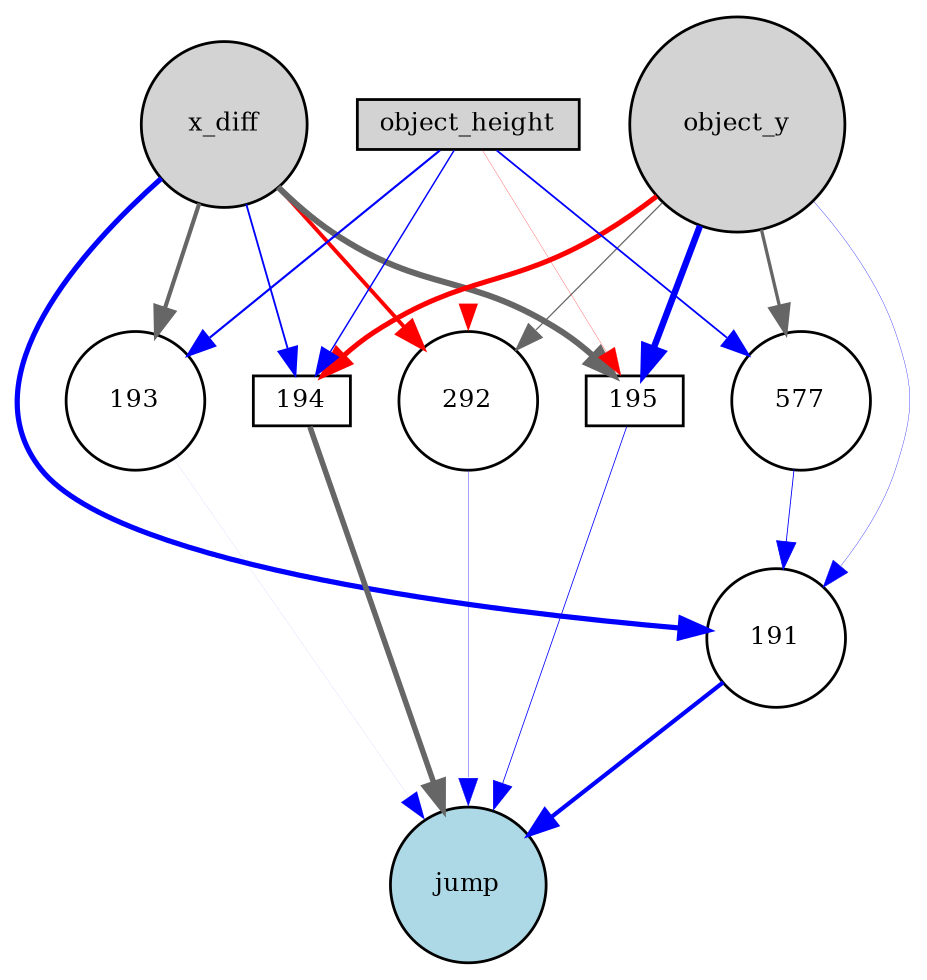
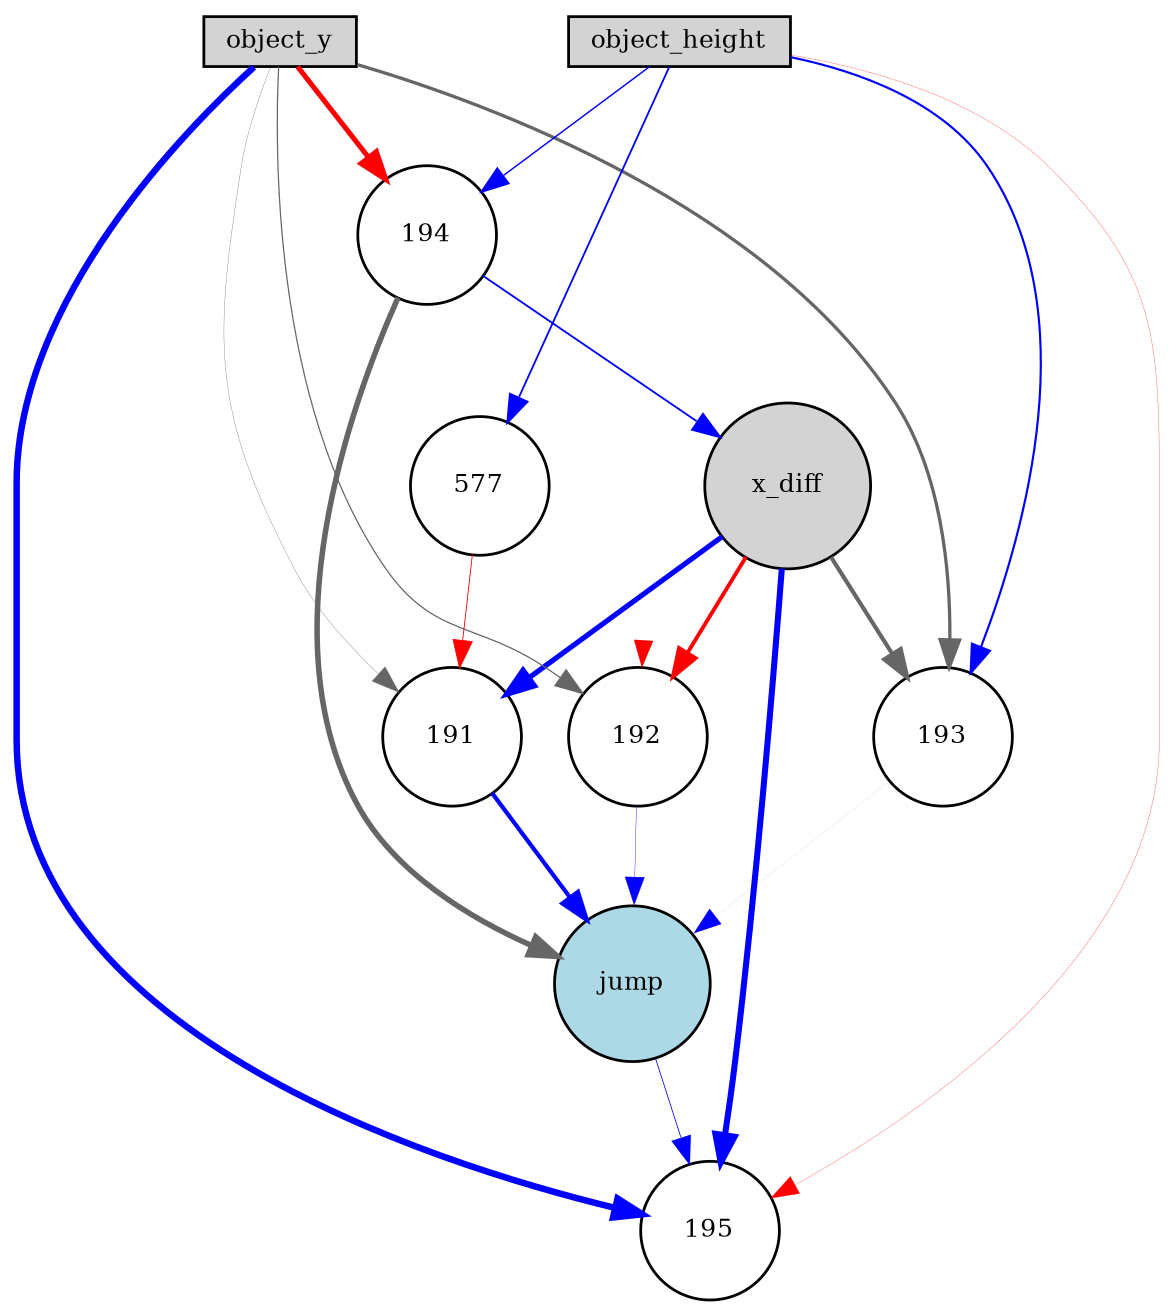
node "object_y": shape circle -> box
edge "object_y" -> "577": now "object_y" -> "193"
edge "x_diff" -> "194": reversed
edge "x_diff" -> "195": color gray40 -> blue
edge "object_y" -> "191": color blue -> gray40
node "194": shape box -> circle
node "292": label "292" -> "192"
node "195": shape box -> circle
edge "577" -> "191": color blue -> red
edge "195" -> "jump": reversed
